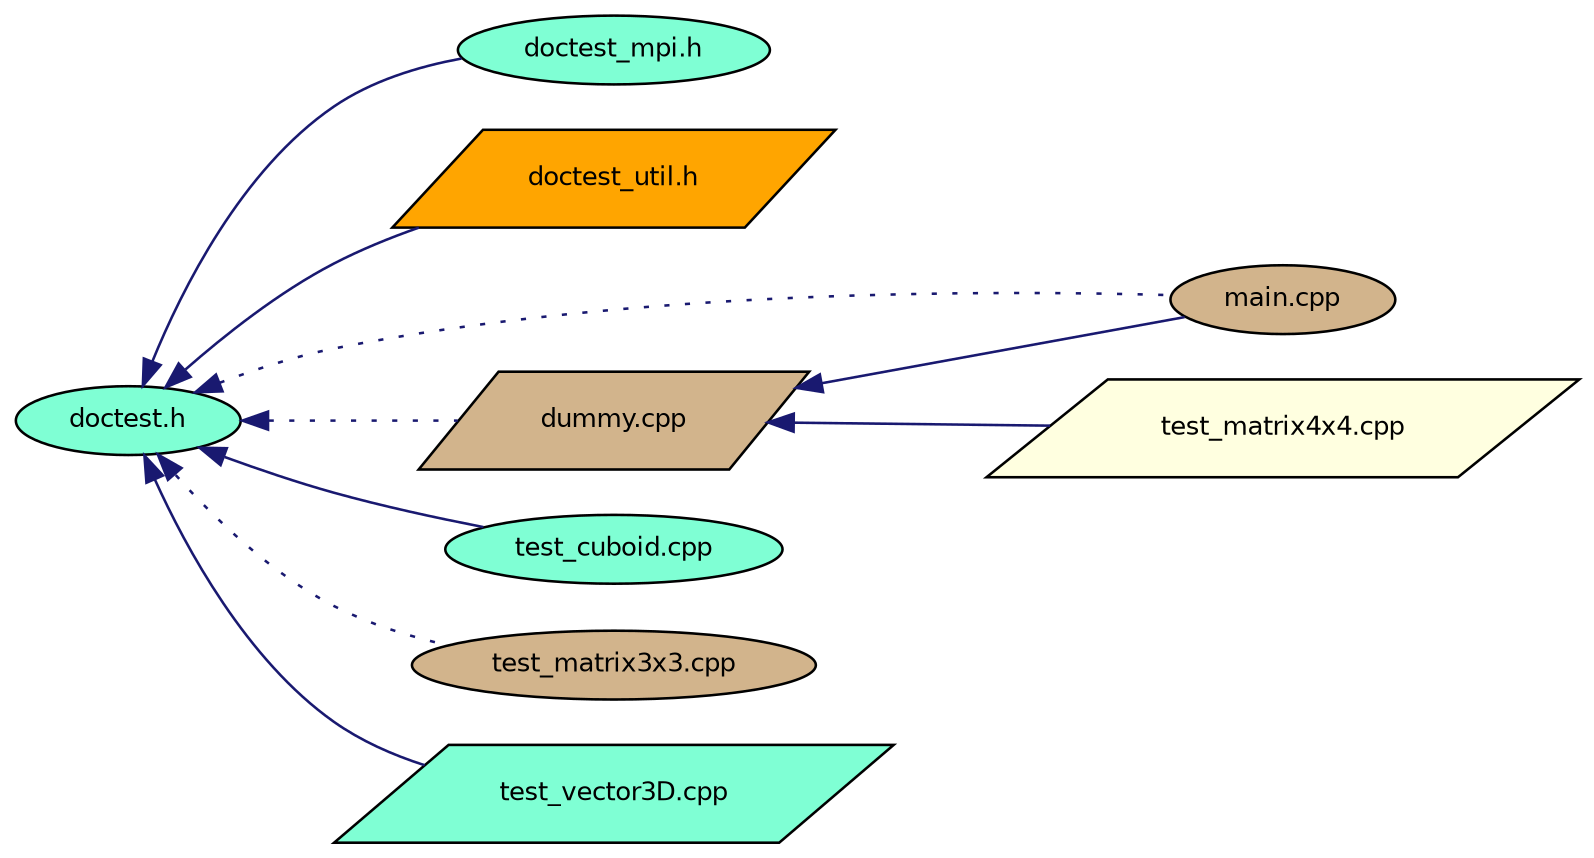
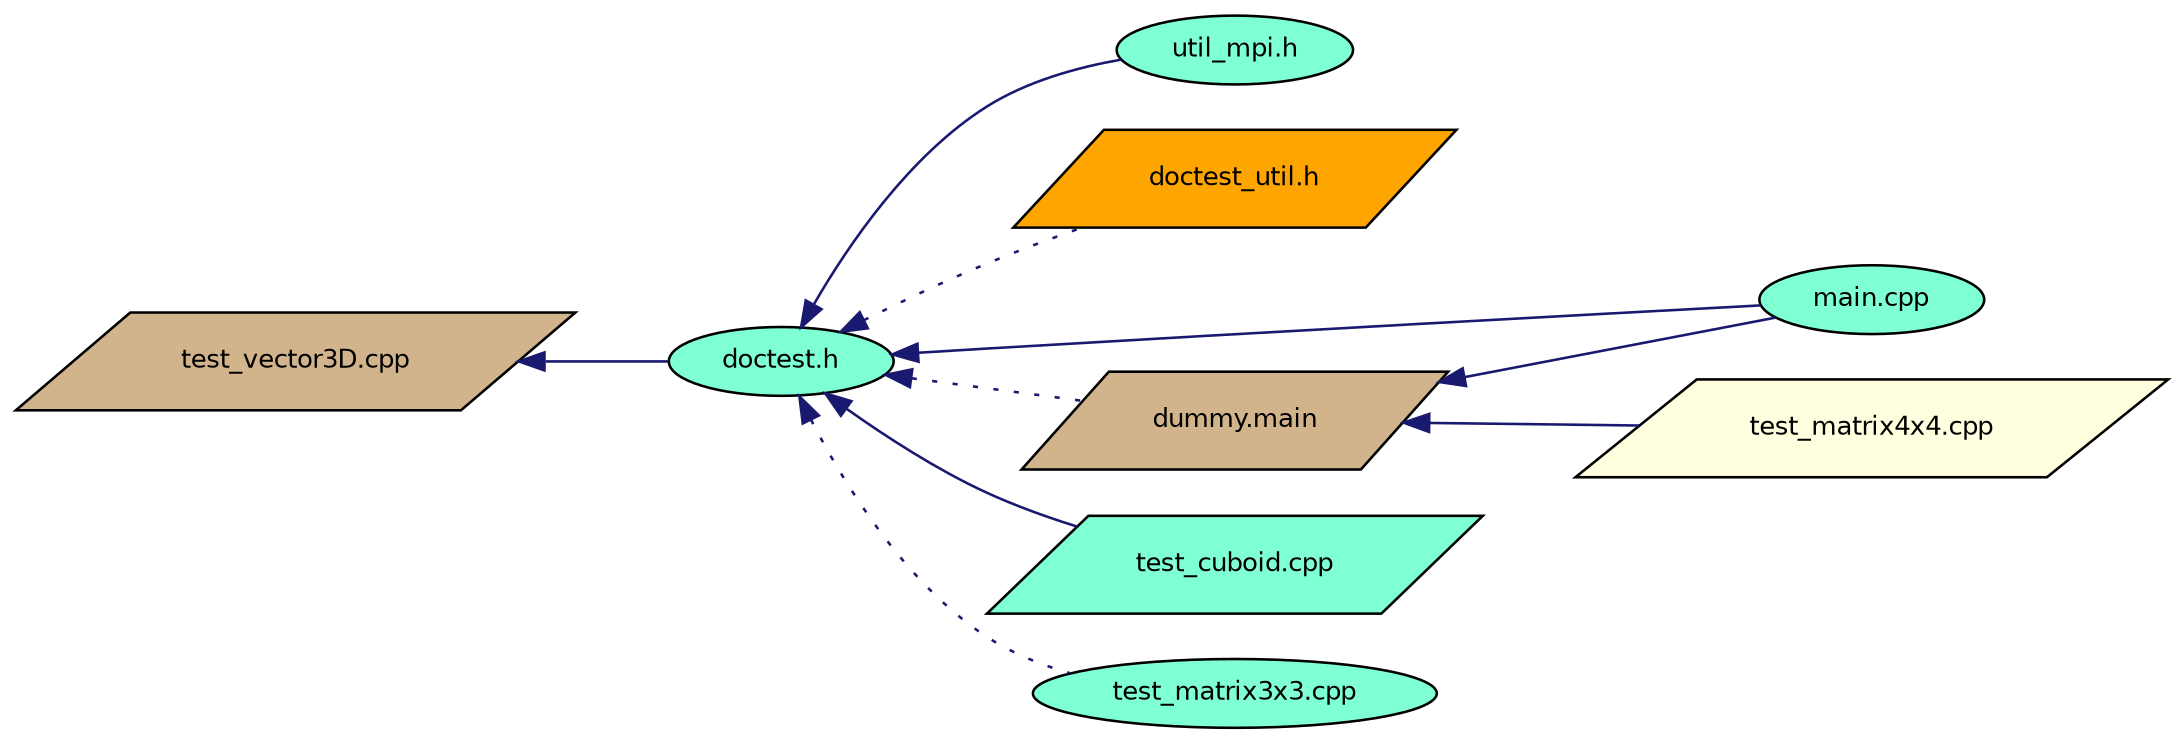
node "doctest_mpi.h": label "doctest_mpi.h" -> "util_mpi.h"
edge "doctest_util.h" -> "doctest.h": style solid -> dotted
node "main.cpp": fillcolor tan -> aquamarine
edge "main.cpp" -> "doctest.h": style dotted -> solid
node "dummy.cpp": label "dummy.cpp" -> "dummy.main"
node "test_cuboid.cpp": shape ellipse -> parallelogram
edge "test_vector3D.cpp" -> "doctest.h": reversed
node "test_matrix3x3.cpp": fillcolor tan -> aquamarine
node "test_vector3D.cpp": fillcolor aquamarine -> tan
